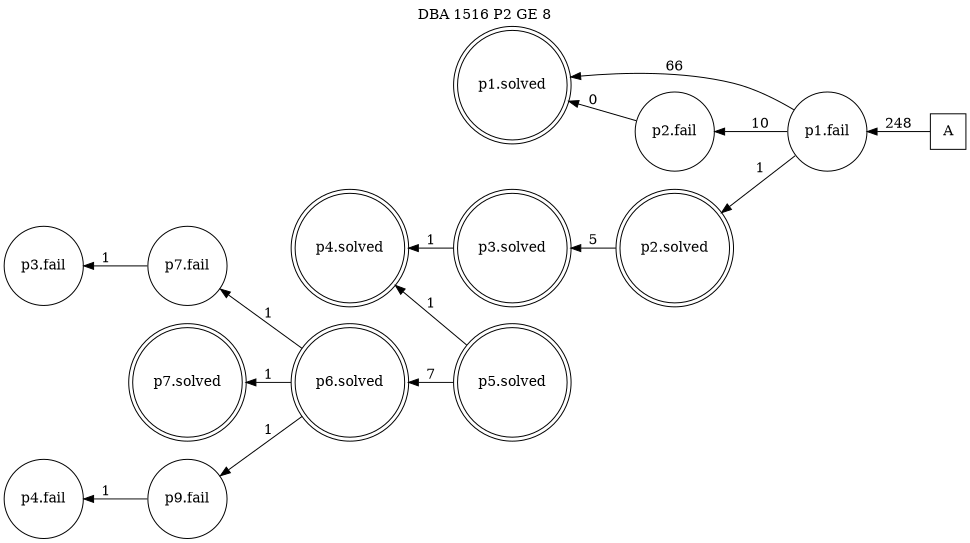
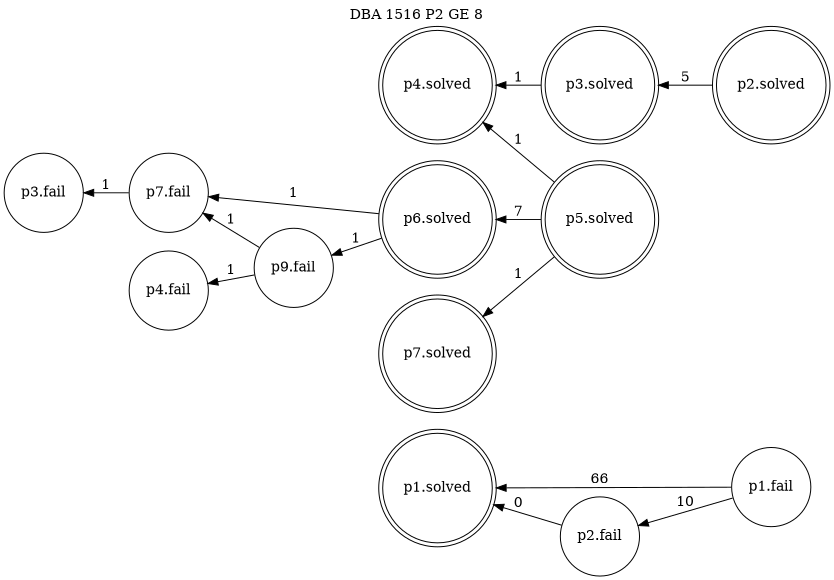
node "A": removed
edge "p1.fail" -> "p2.solved": removed, label "1"
edge "p9.fail" -> "p7.fail": added, label "1"
edge "p6.solved" -> "p7.solved": now "p5.solved" -> "p7.solved"
